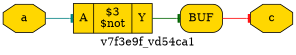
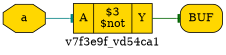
node "c": removed
